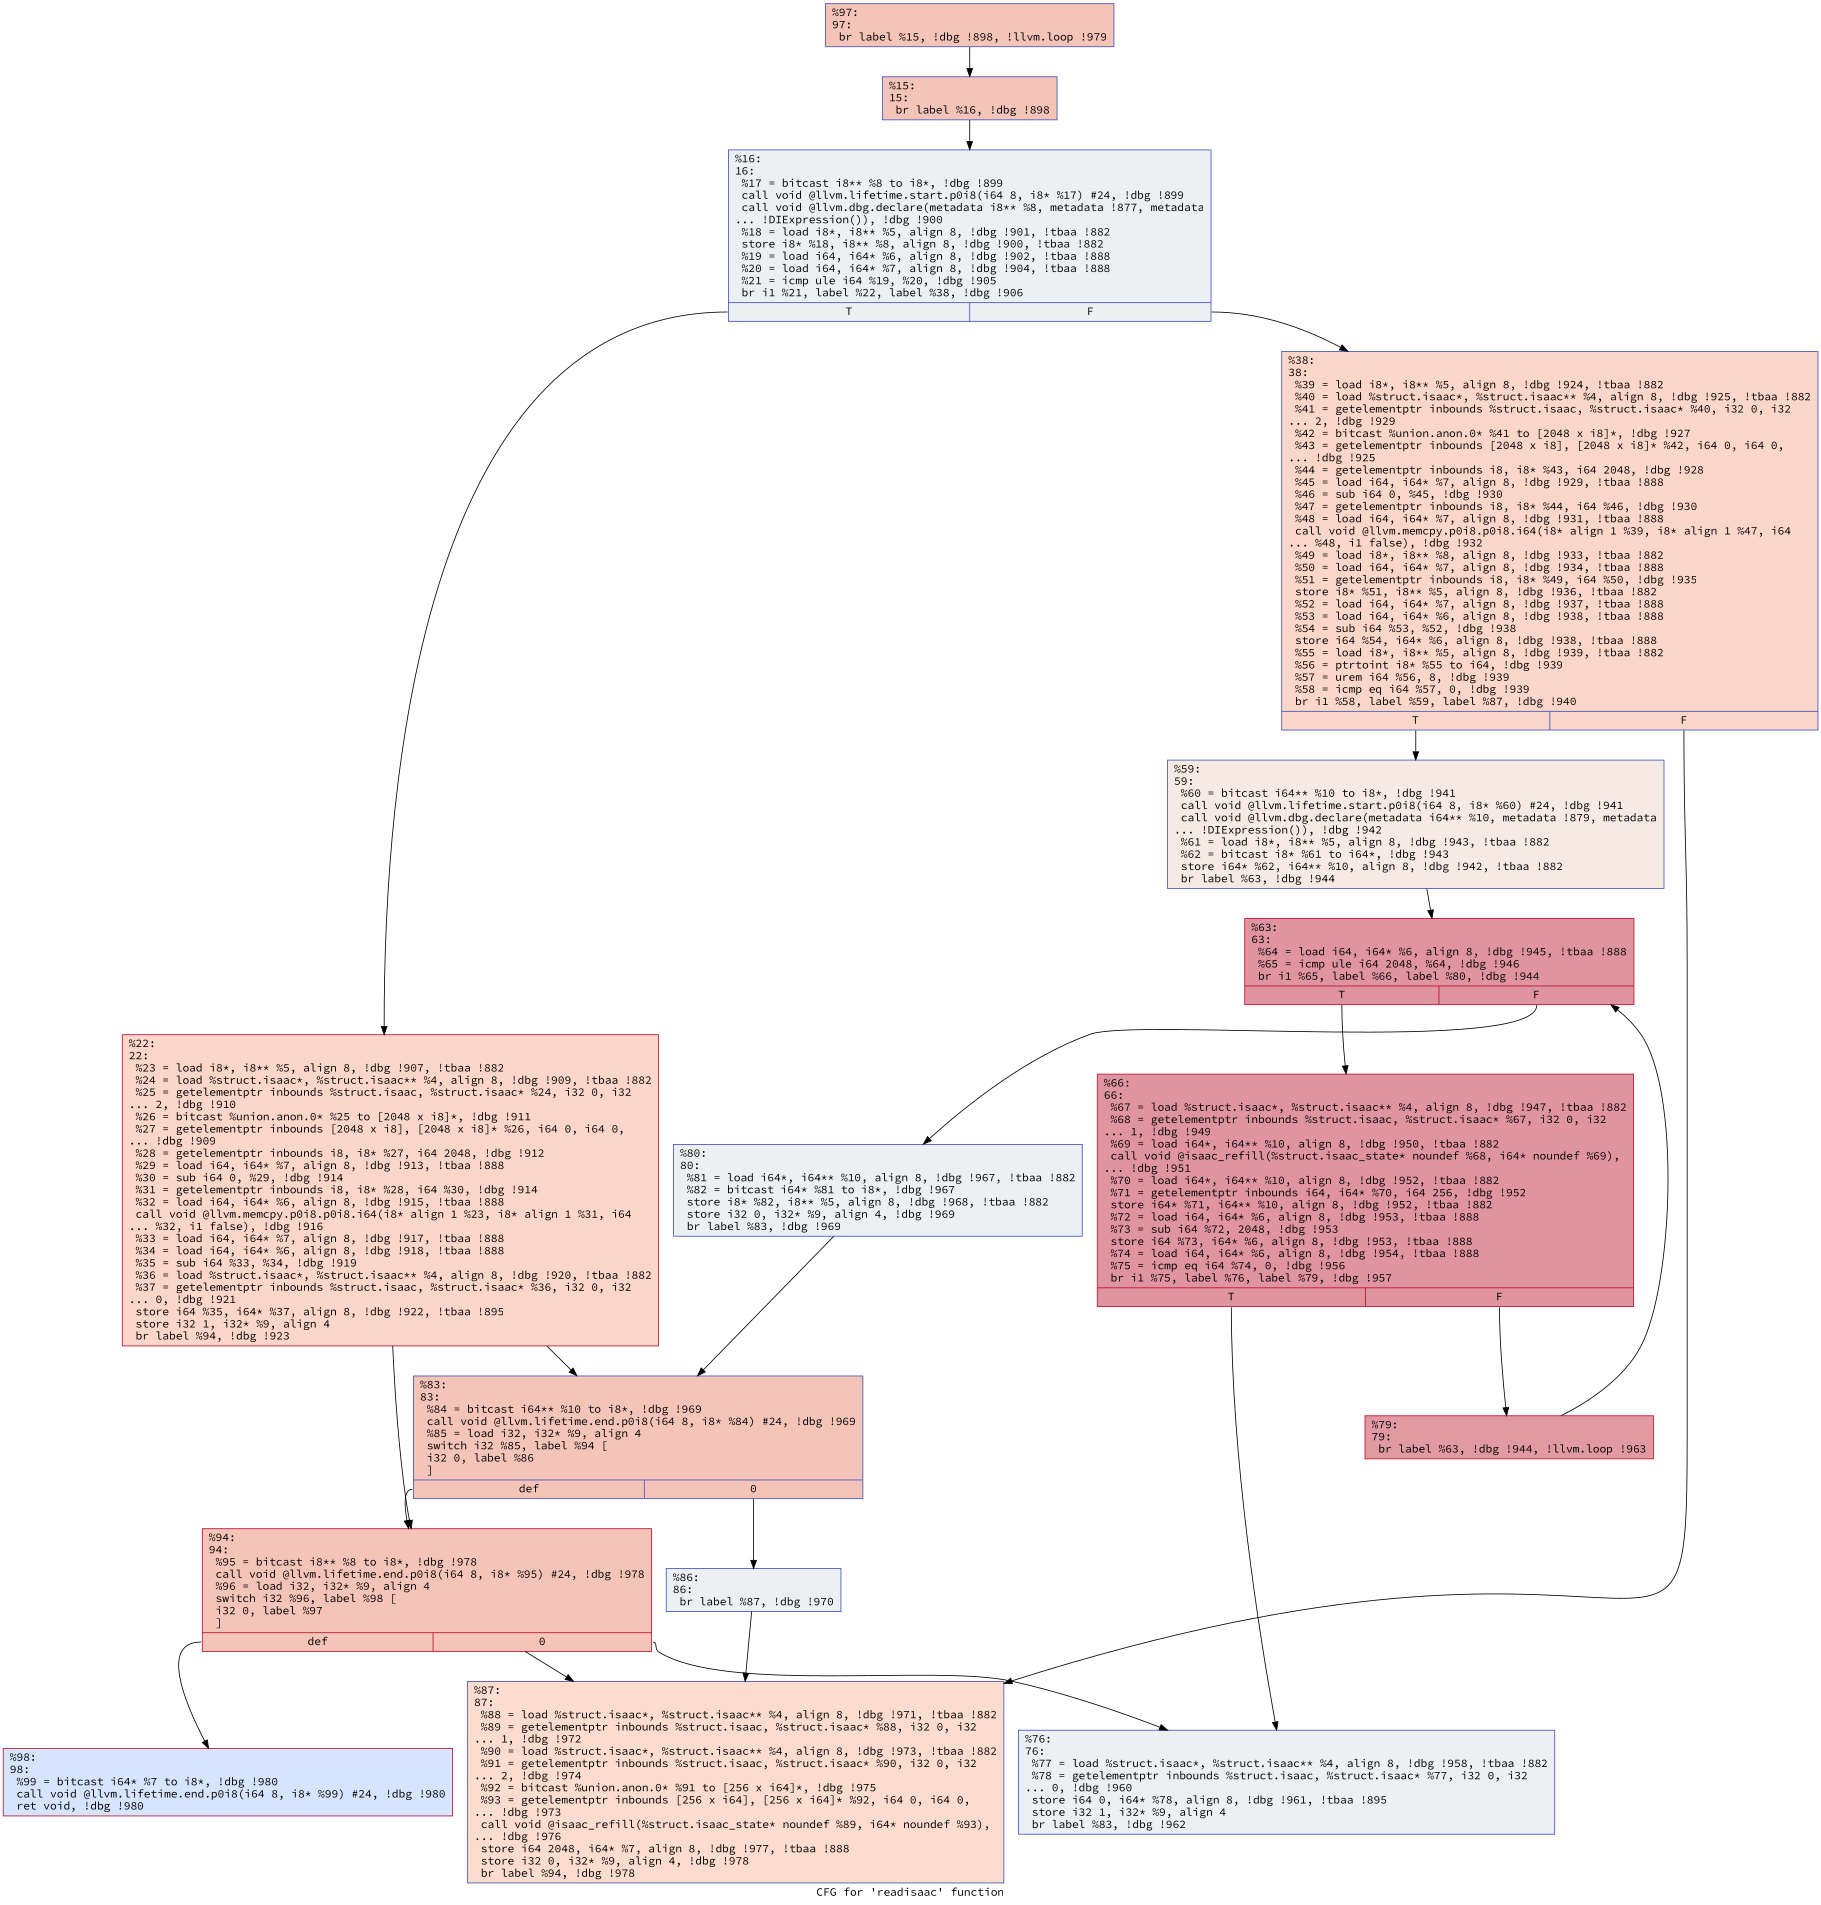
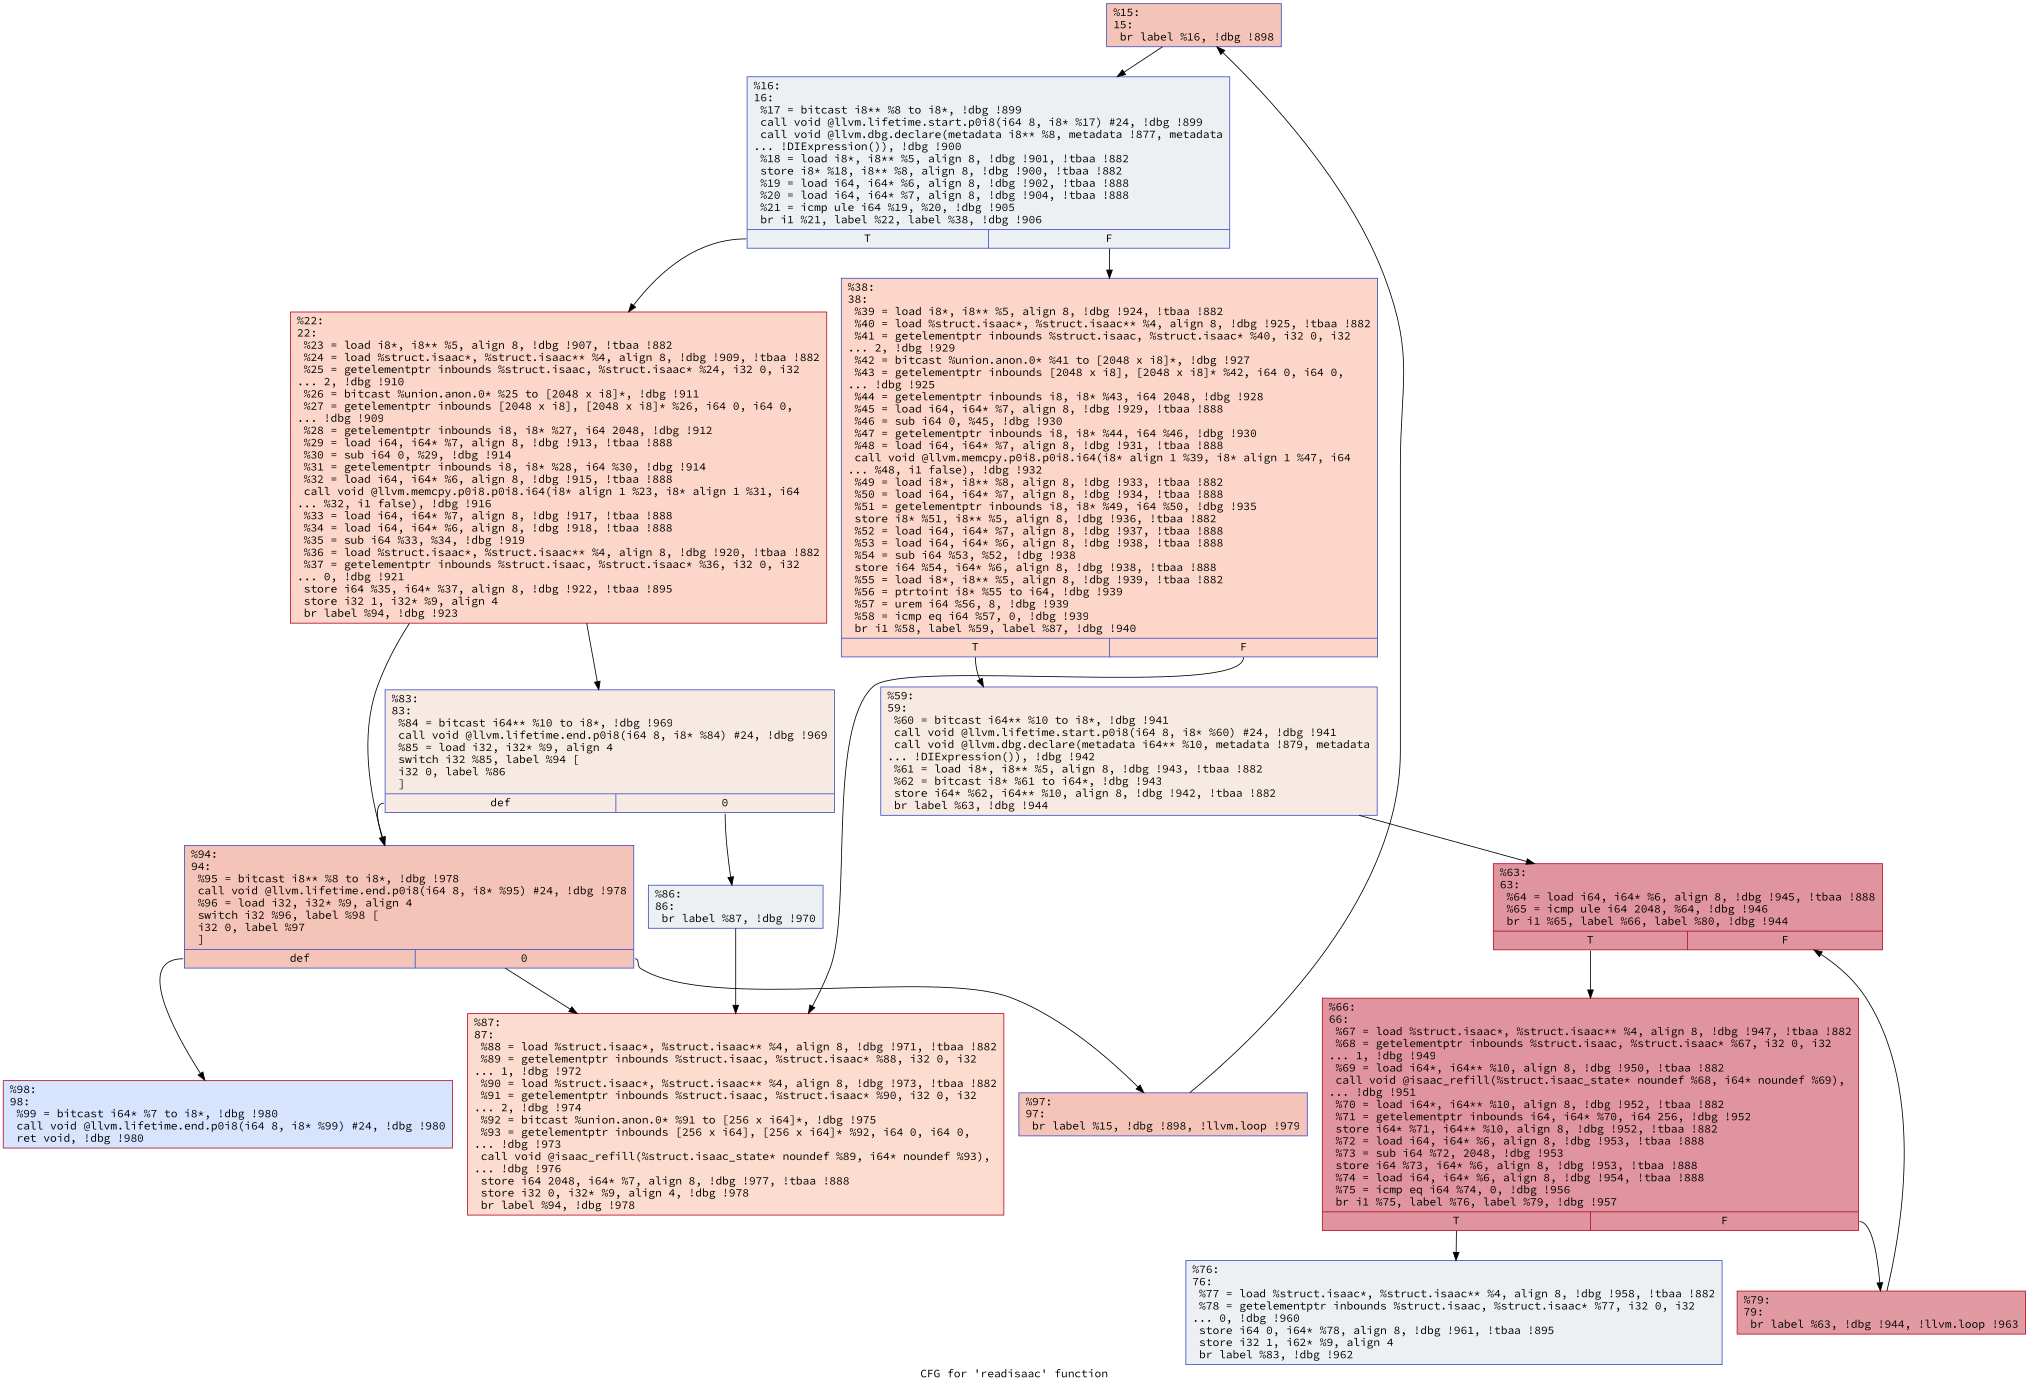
node "%80:": removed
node "%83:": fillcolor #e97a5f70 -> #eed0c070
node "%94:": color #b70d28ff -> #3d50c3ff
edge "%94:" -> "%76:": now "%94:" -> "%97:"
node "%87:": color #3d50c3ff -> #b70d28ff
node "%76:": text "store i32 1, i32* %9, align 4" -> "store i32 1, i62* %9, align 4"
